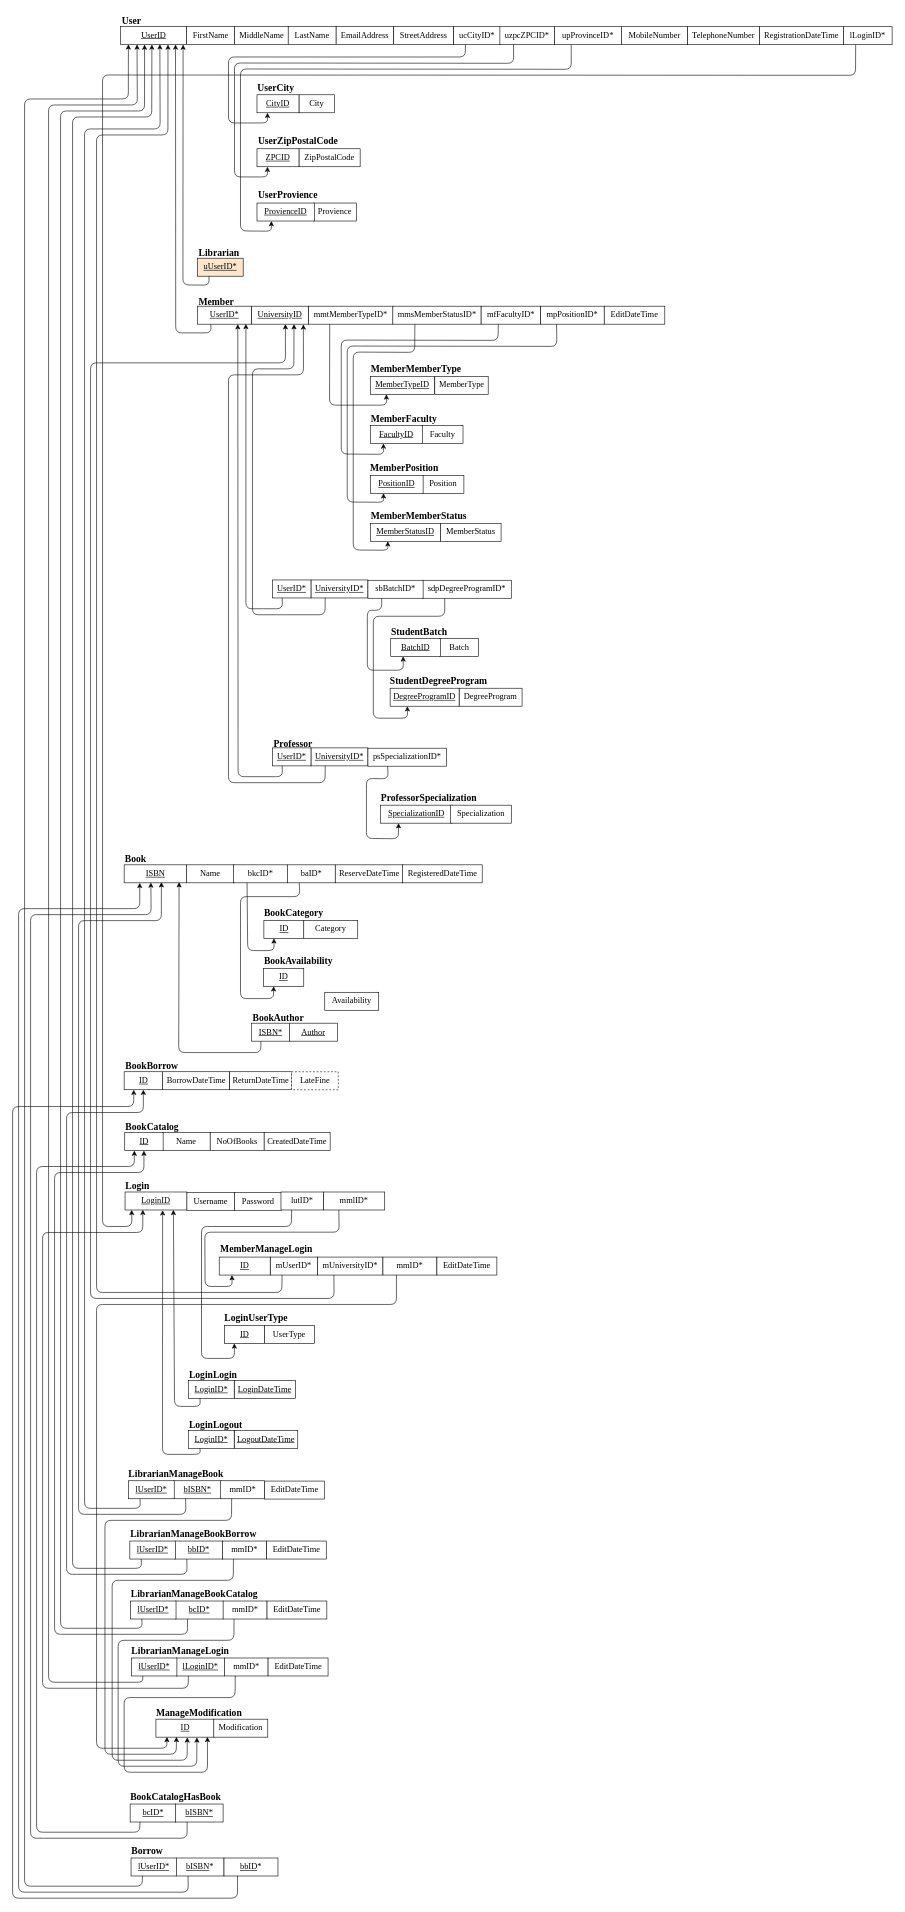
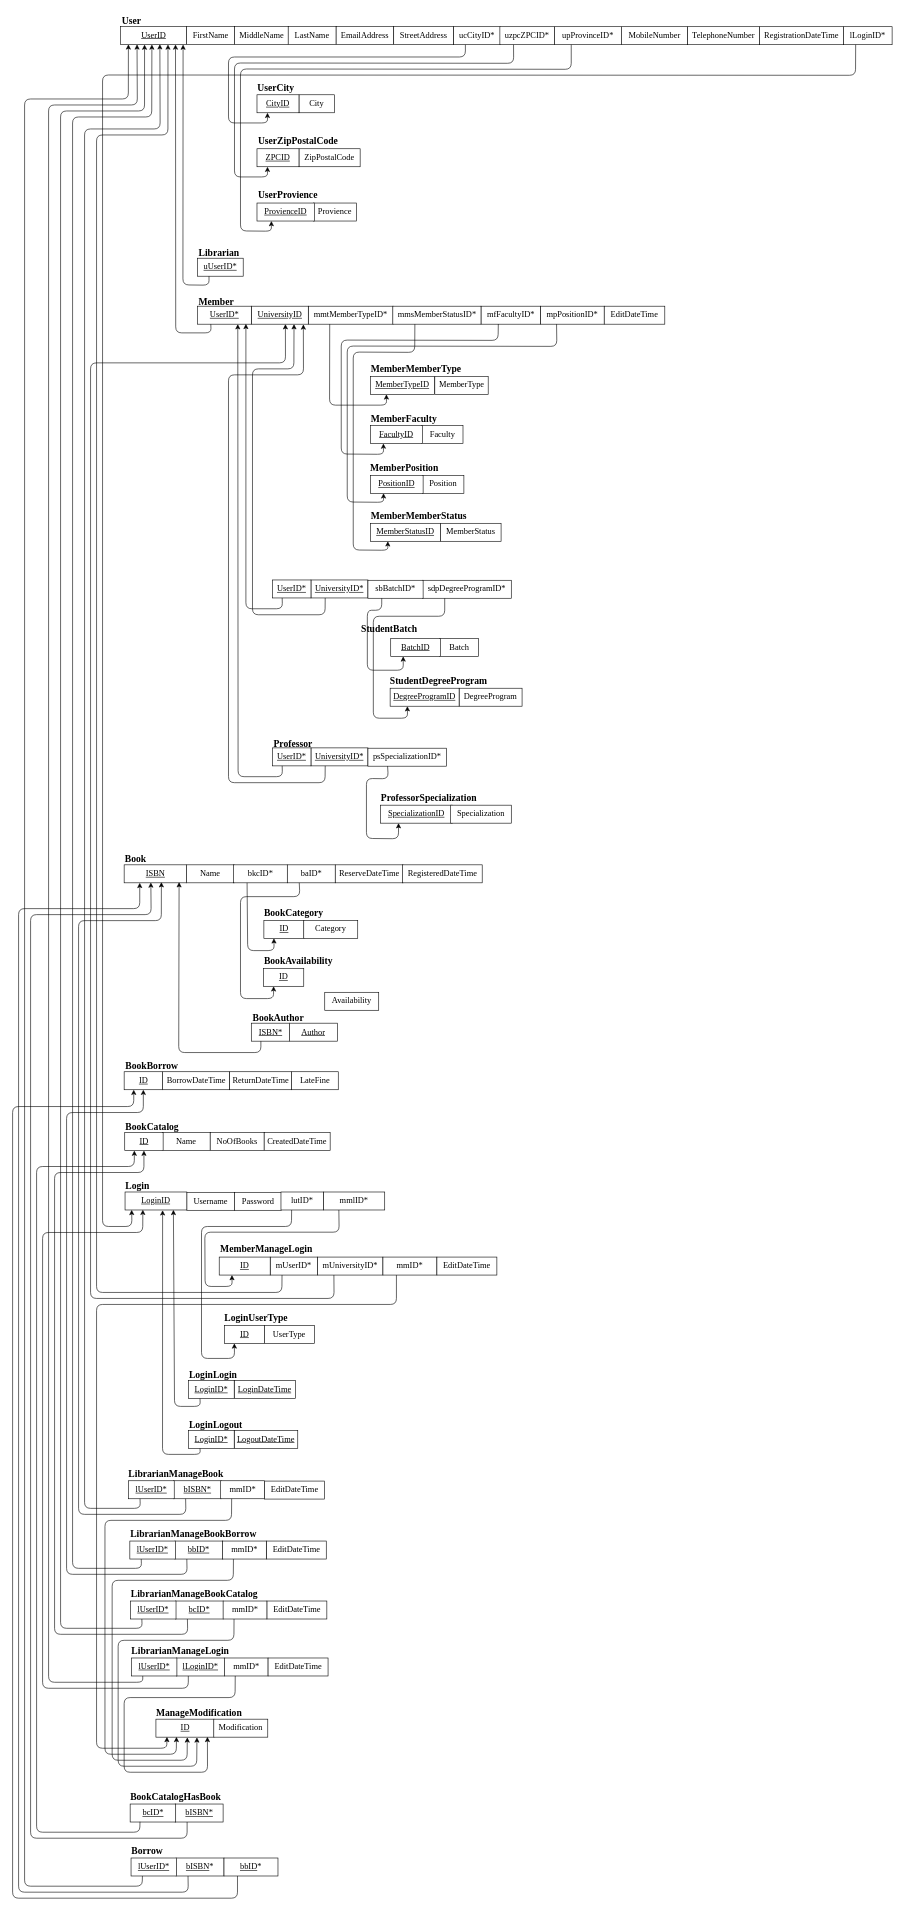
node "uUserID*": fillcolor #ffe6cc -> #ffffff
node "StudentBatch": moved (420, 629) -> (390, 626)
node "LateFine": style dashed -> solid
